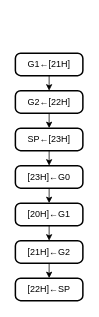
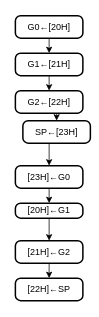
node "G0←[20H]": added
edge "G0←[20H]" -> "G1←[21H]": added
node "SP←[23H]": moved (49, 139) -> (57, 132)
node "[20H]←G1": size 68x23 -> 68x15
